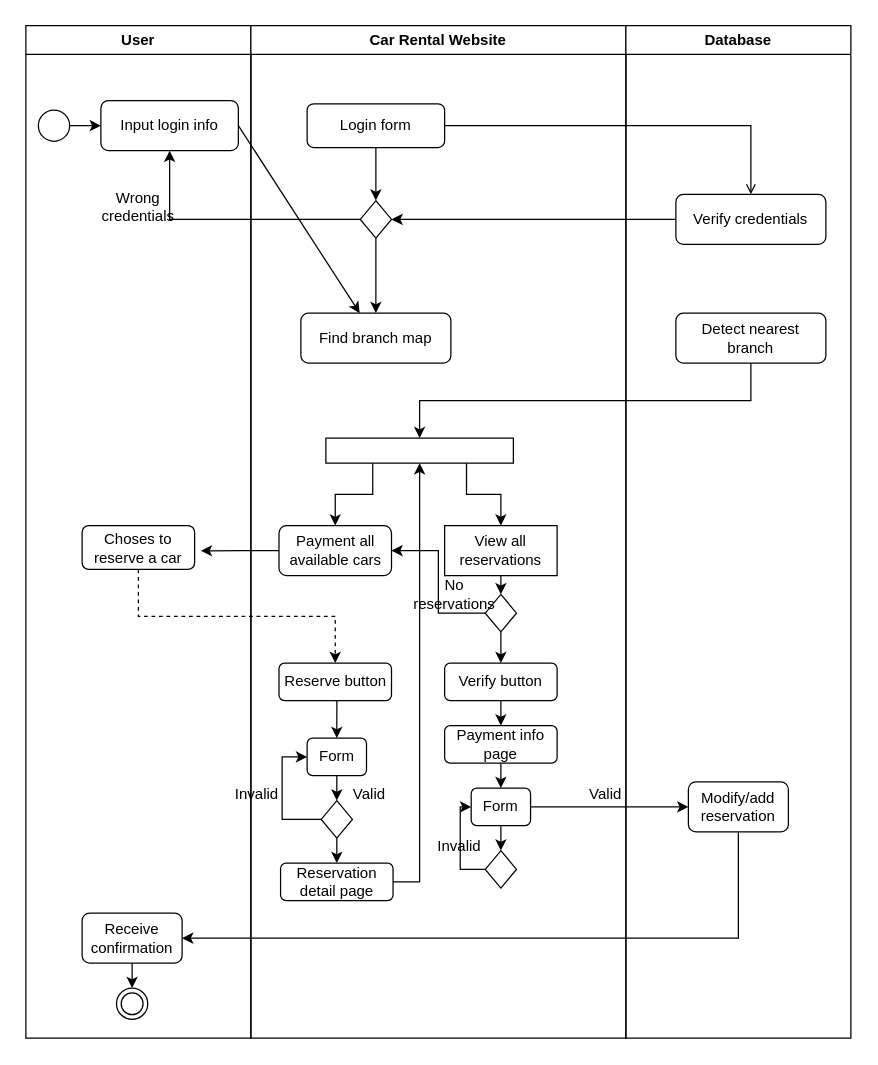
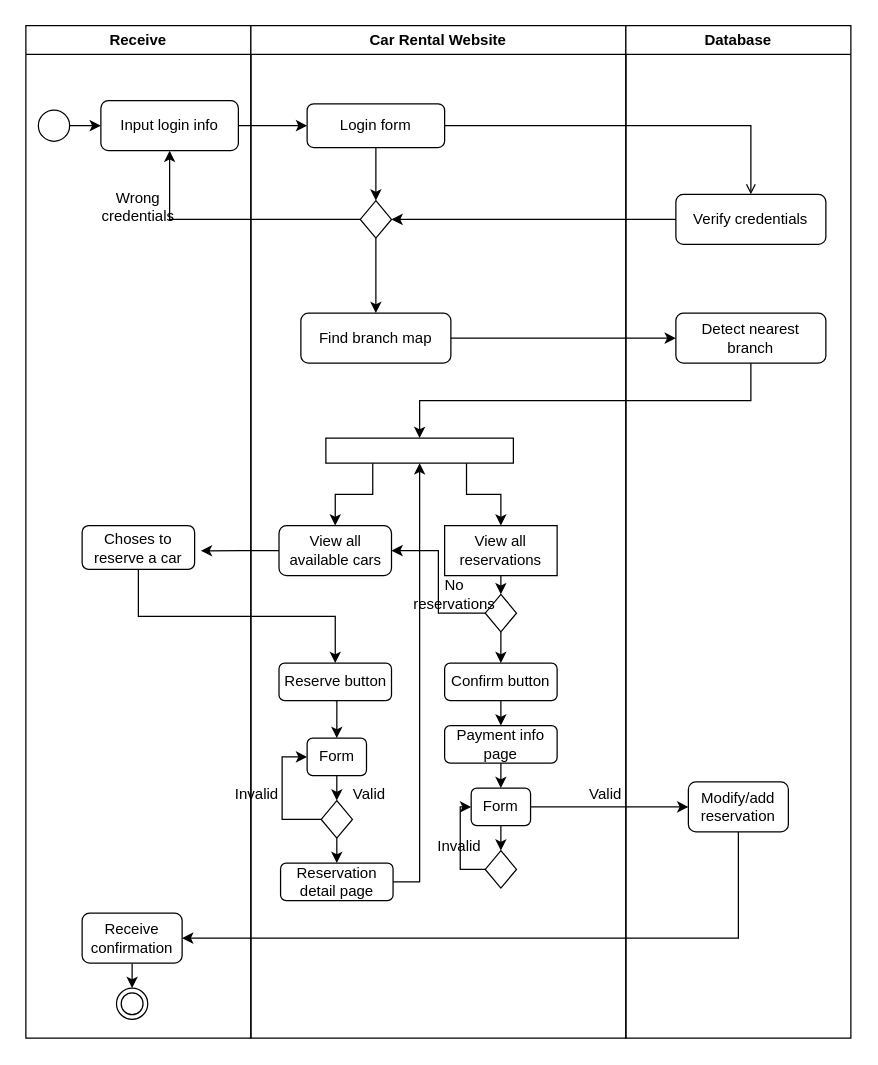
node "User": label "User" -> "Receive"
edge "Input login info" -> "Find branch map": now "Input login info" -> "Login form"
edge "Find branch map" -> "Detect nearest branch": added
node "Payment all available cars": label "Payment all available cars" -> "View all available cars"
edge "Choses to reserve a car" -> "Reserve button": style dashed -> solid
node "Verify button": label "Verify button" -> "Confirm button"
